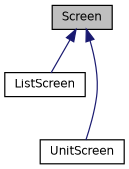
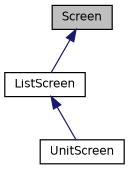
edge "UnitScreen" -> "Screen": now "UnitScreen" -> "ListScreen"
